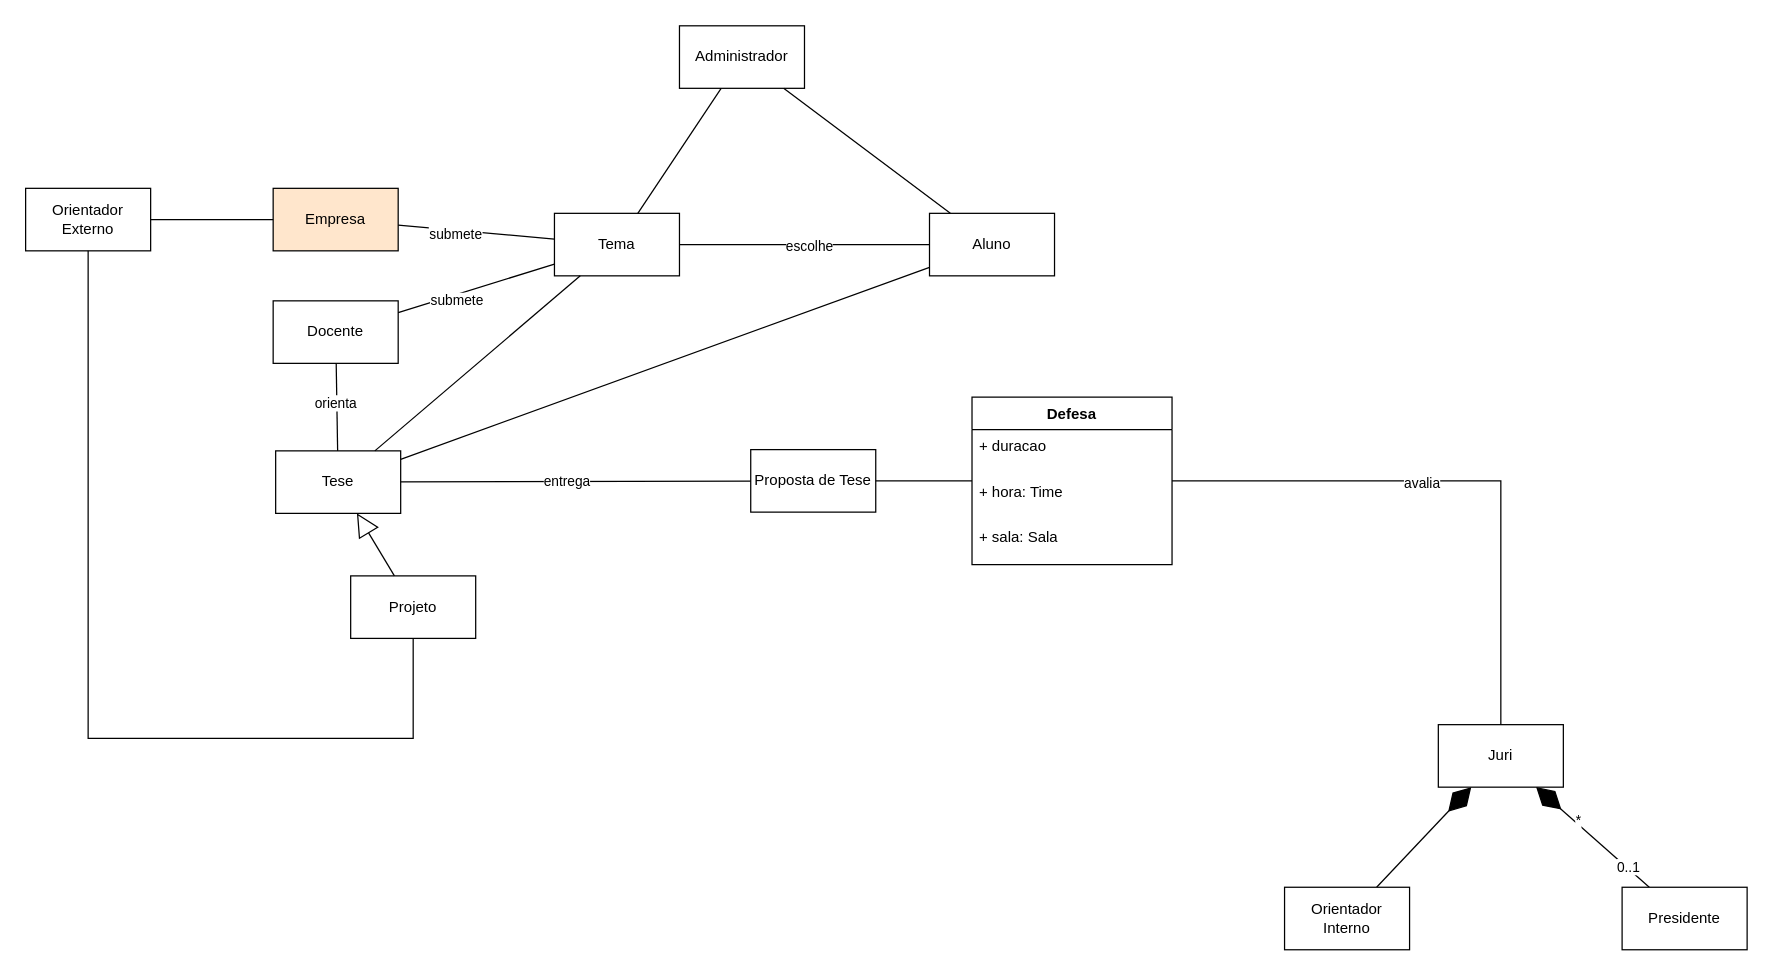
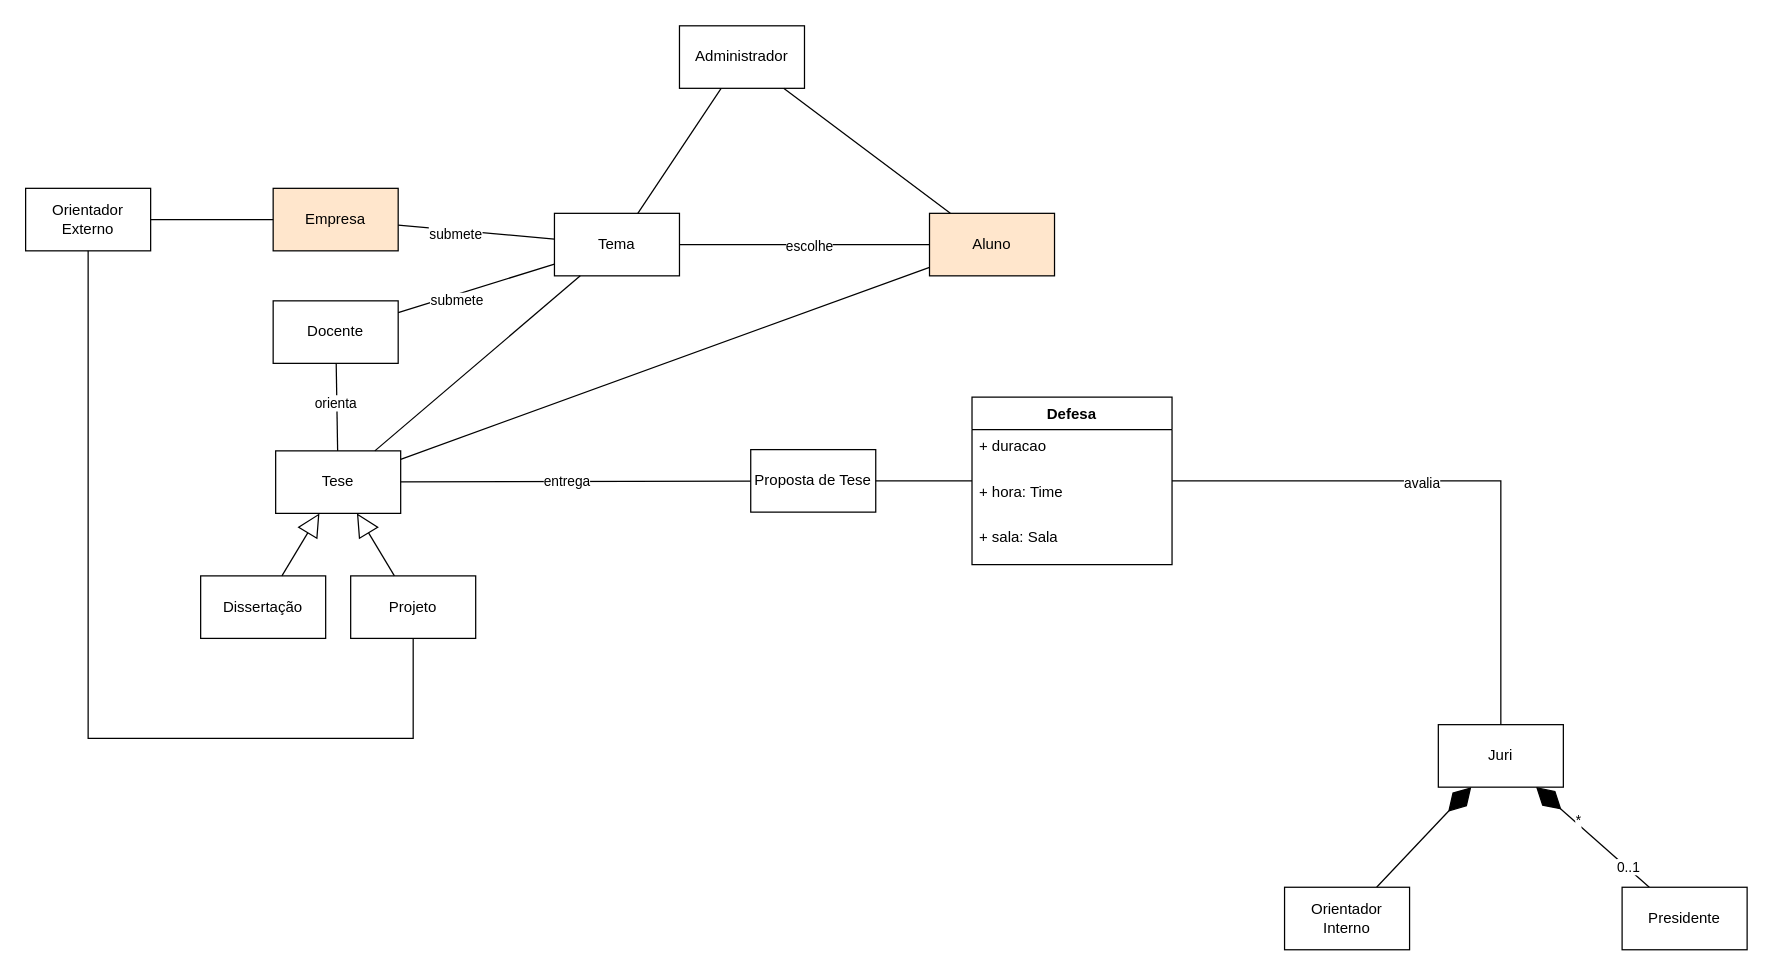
node "Aluno": fillcolor #ffffff -> #ffe6cc
edge "Dissertação" -> "Tese": added
node "Dissertação": added
